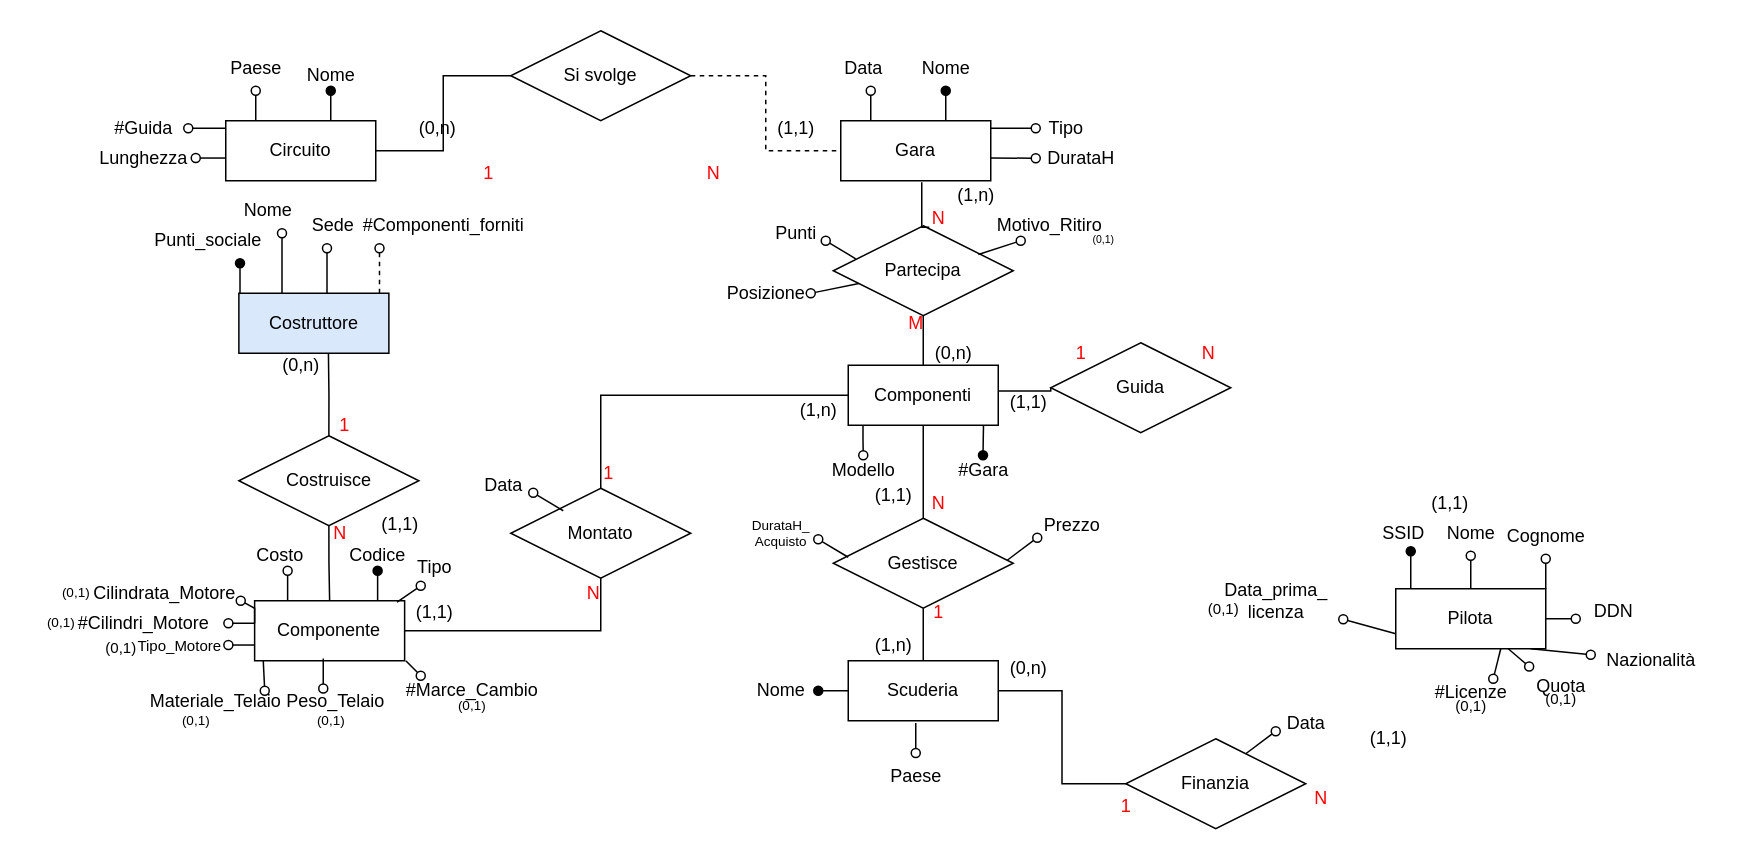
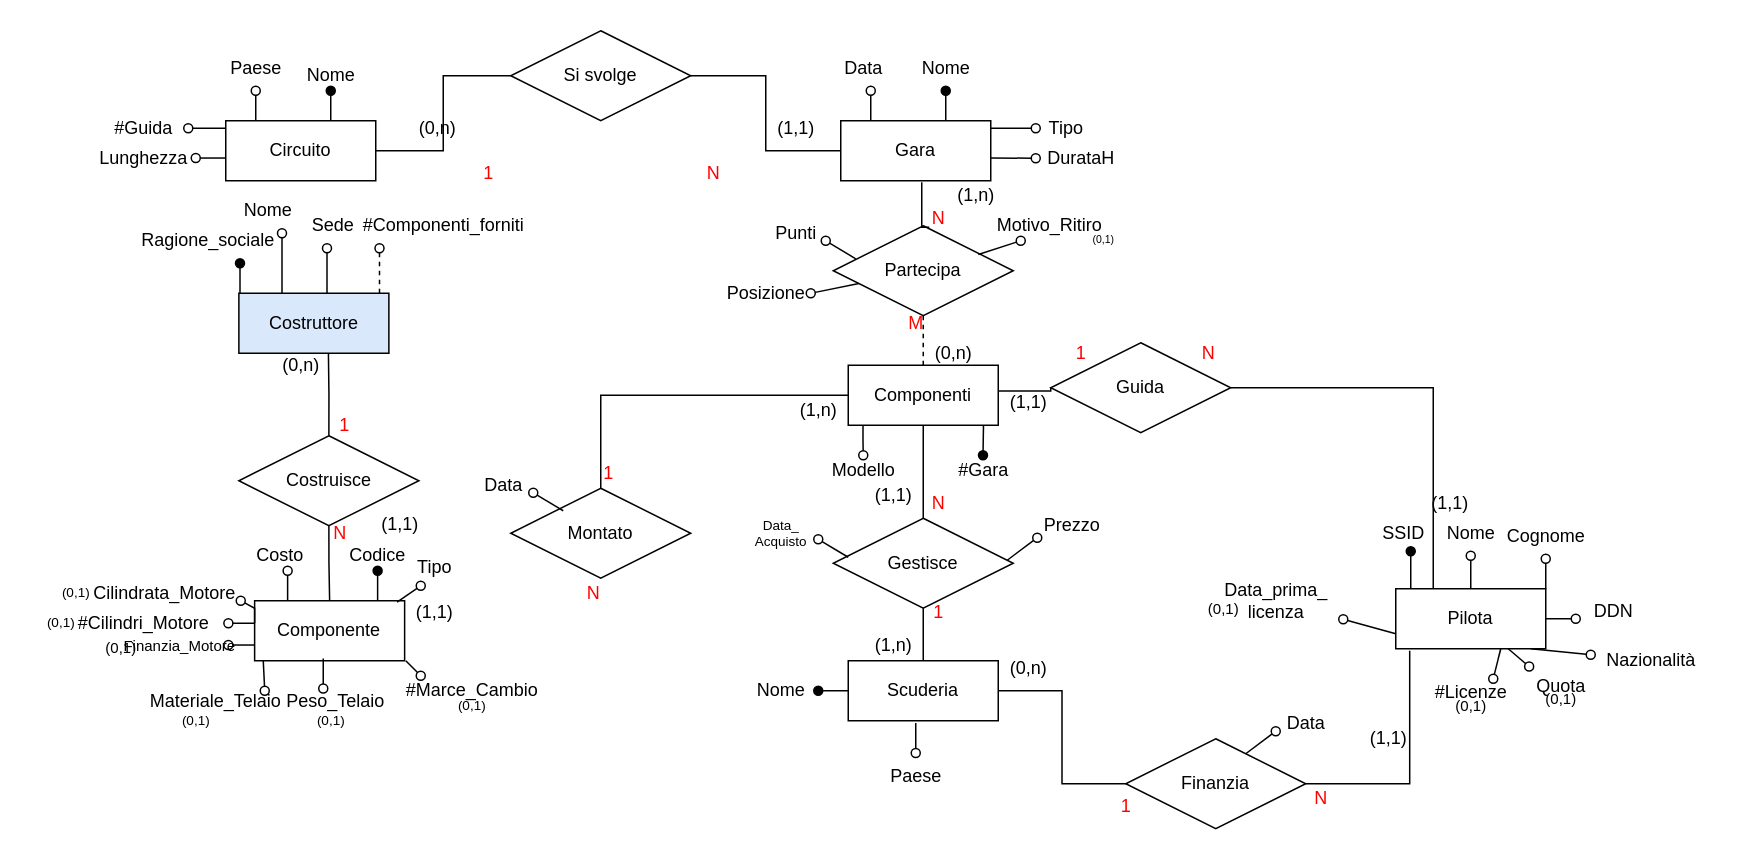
edge "Si svolge" -- "Gara": style dashed -> solid
node "Punti_sociale": label "Punti_sociale" -> "Ragione_sociale"
edge "Partecipa" -- "Componenti": style solid -> dashed
edge "Guida" -- "Pilota": added
node "DurataH_ Acquisto": label "DurataH_ Acquisto" -> "Data_ Acquisto"
edge "Montato" -- "Componente": removed
node "Tipo_Motore": label "Tipo_Motore" -> "Finanzia_Motore"
edge "Pilota" -- "Finanzia": added
